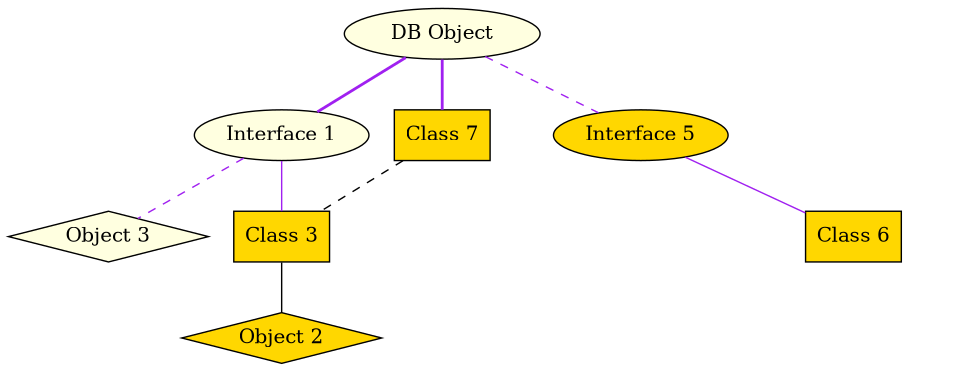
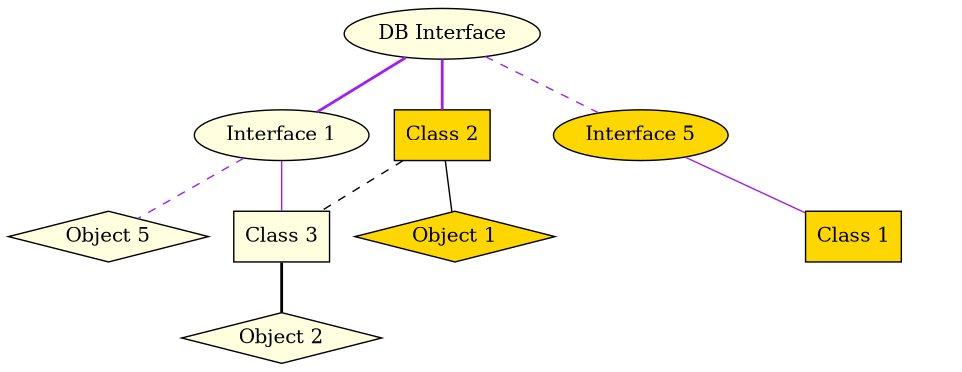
node "DB Object": label "DB Object" -> "DB Interface"
node "Class 7": label "Class 7" -> "Class 2"
node "Object 3": label "Object 3" -> "Object 5"
node "Class 3": fillcolor gold -> lightyellow
node "Object 1": added
node "Class 6": label "Class 6" -> "Class 1"
edge "Class 3" -- "Object 2": style solid -> bold
node "Object 2": fillcolor gold -> lightyellow
